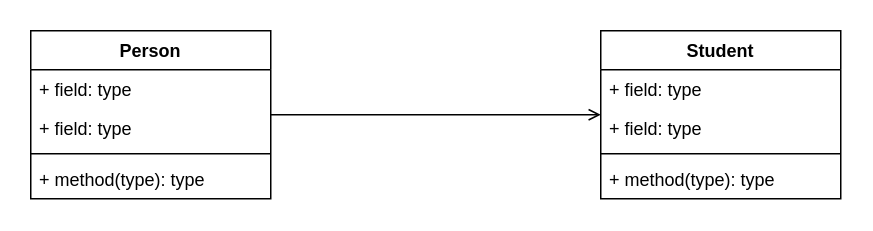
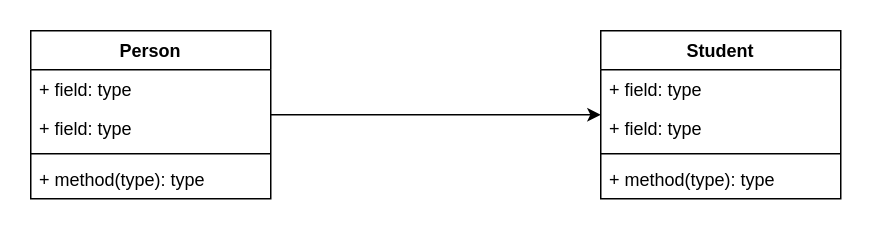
edge "Person" -> "Student": arrowhead open -> classic
